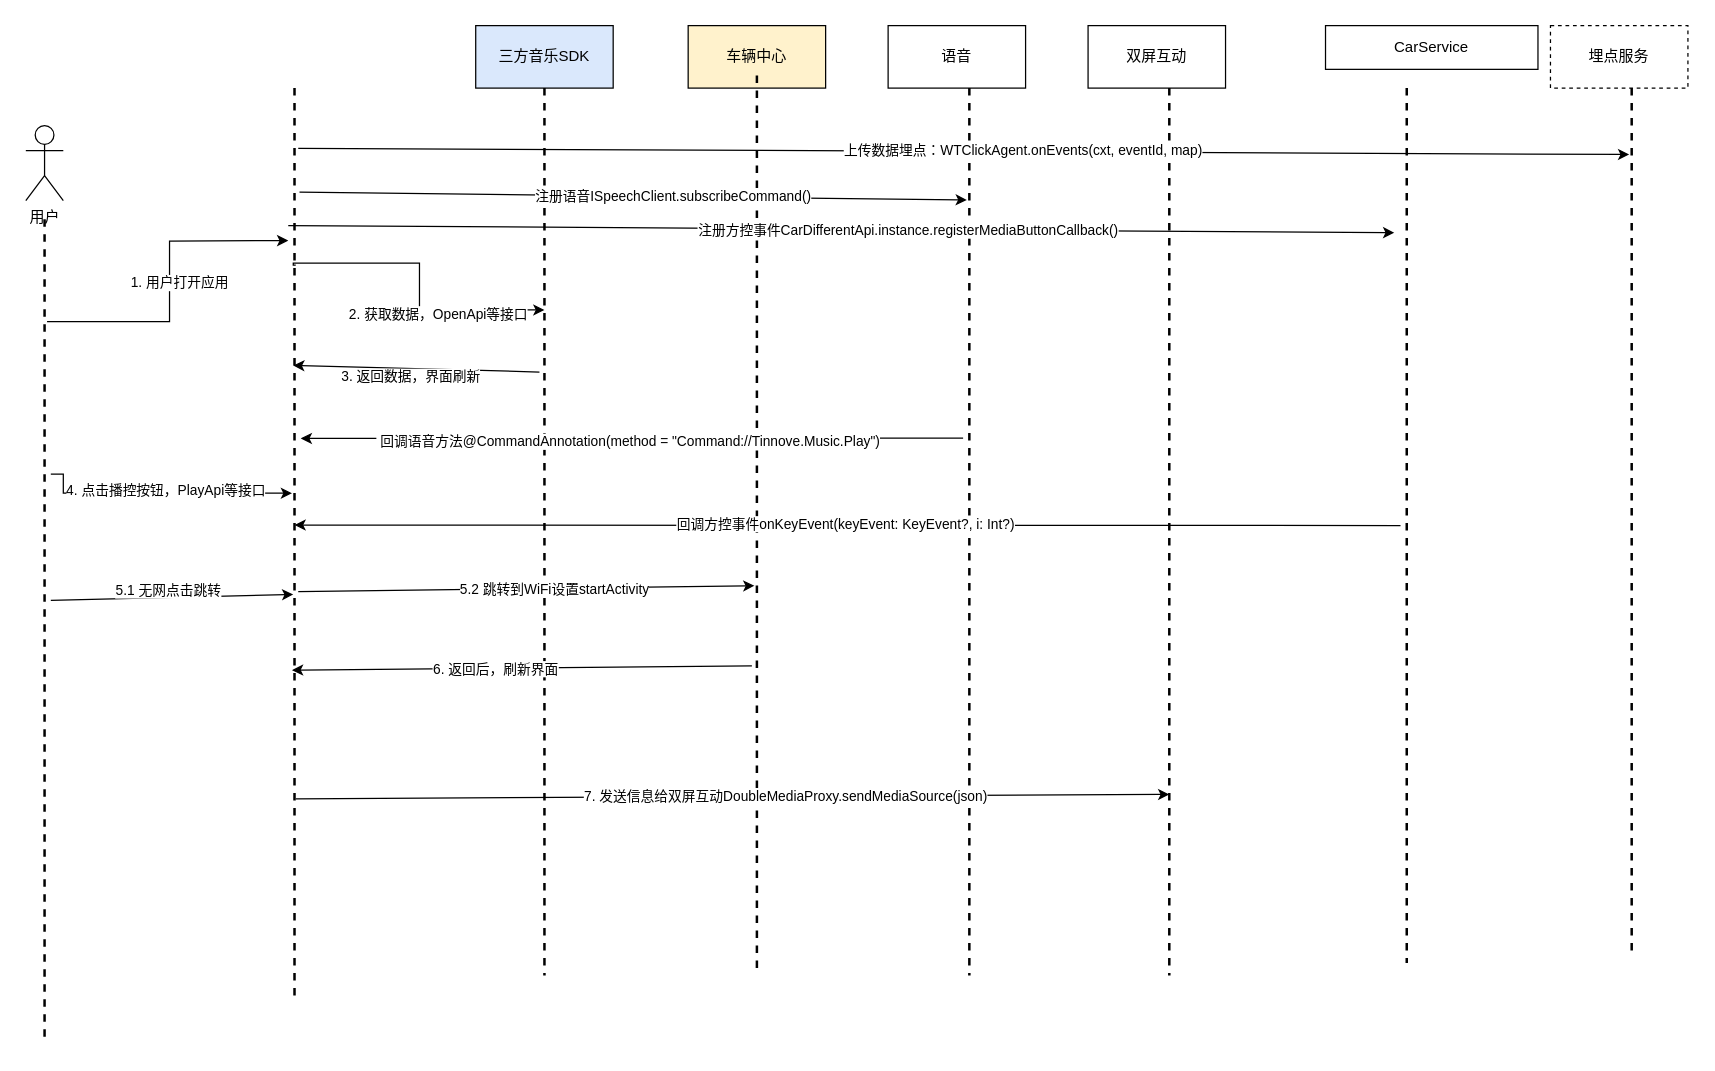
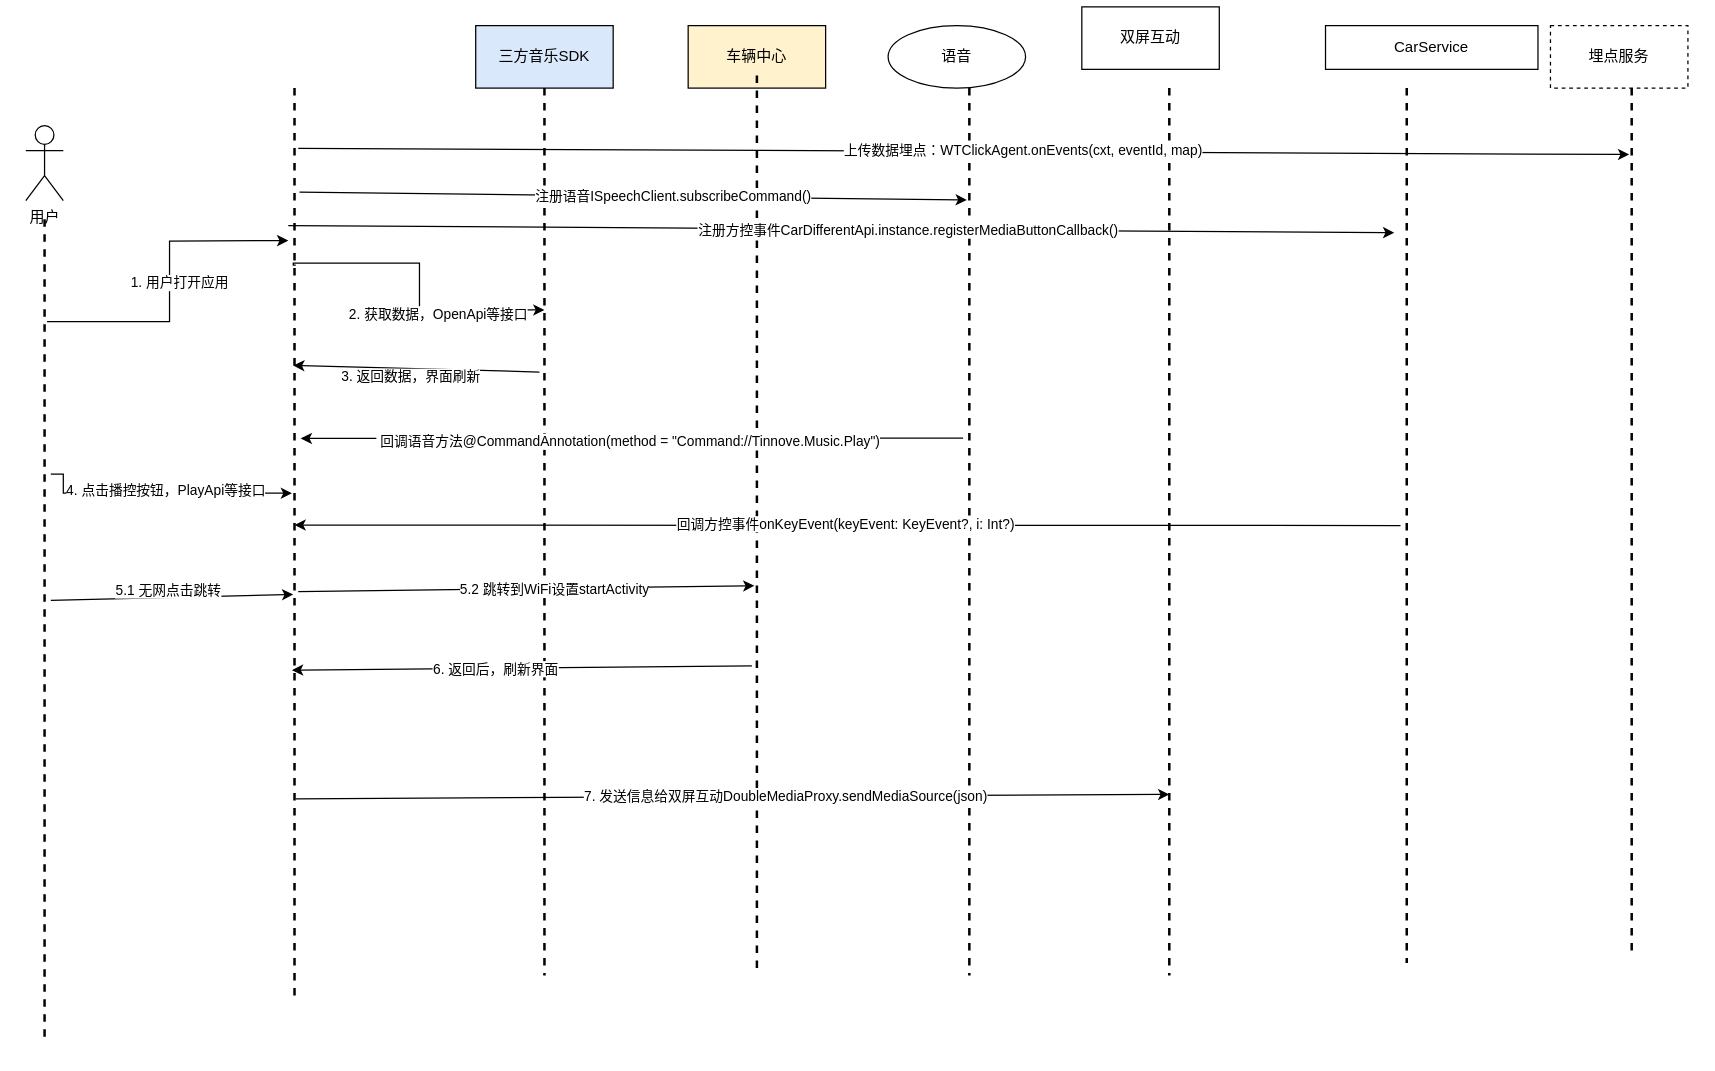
node "语音": shape rectangle -> ellipse
node "双屏互动": moved (1157, 57) -> (1151, 38)
